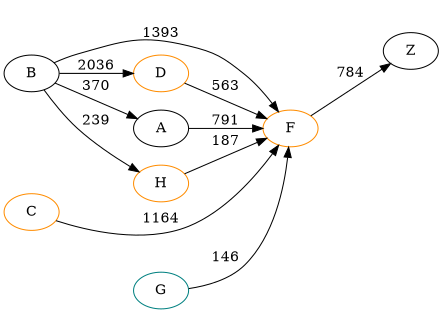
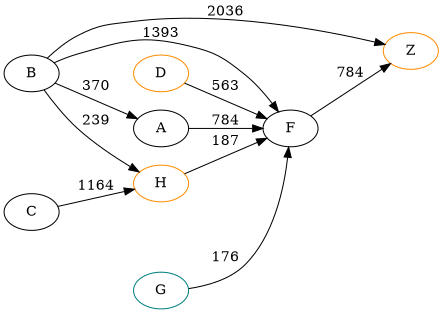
node "Z": color black -> darkorange
edge "B" -> "D": now "B" -> "Z"
edge "A" -> "F": label "791" -> "784"
node "F": color darkorange -> black
node "C": color darkorange -> black
edge "C" -> "F": now "C" -> "H"
edge "G" -> "F": label "146" -> "176"
